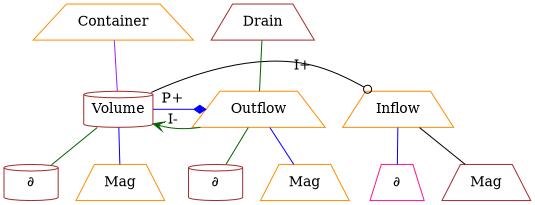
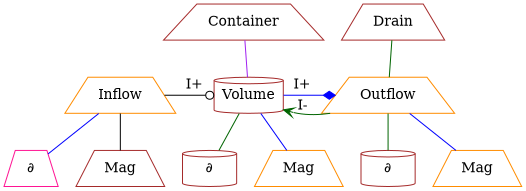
node "Container": color darkorange -> brown
edge "Volume" -> "Inflow": reversed
edge "Volume" -> "Outflow": label "P+" -> "I+"
